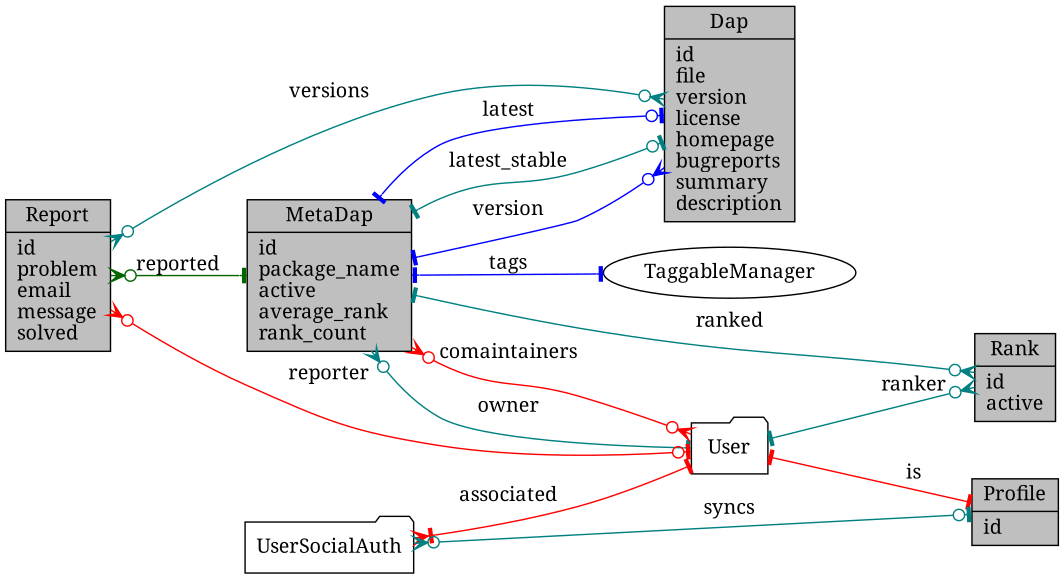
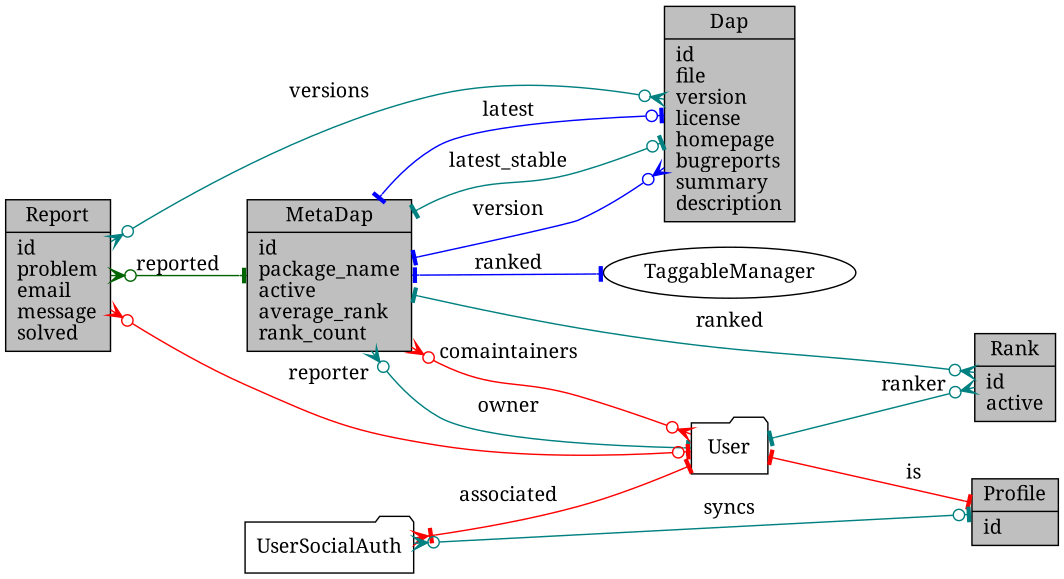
edge "TaggableManager" -- "MetaDap": label "tags" -> "ranked"
